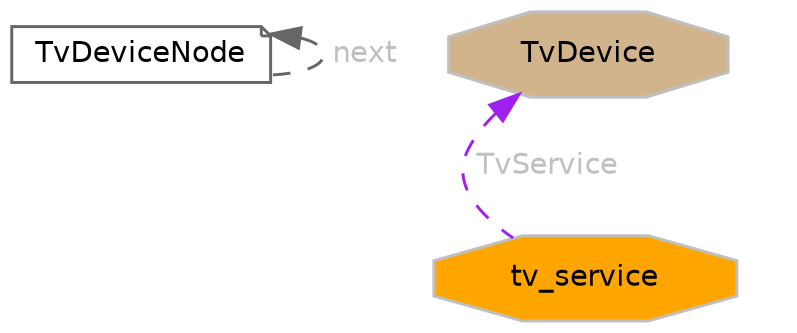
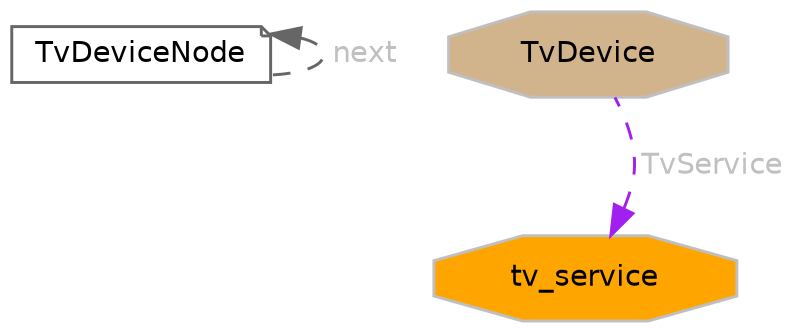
edge "tv_service" -> "TvDevice": reversed
